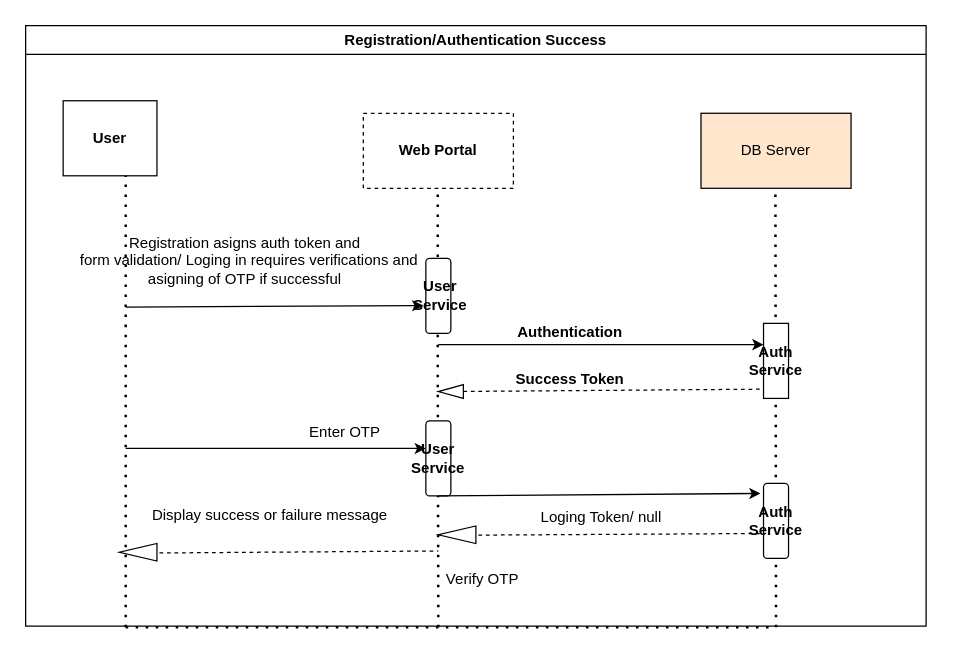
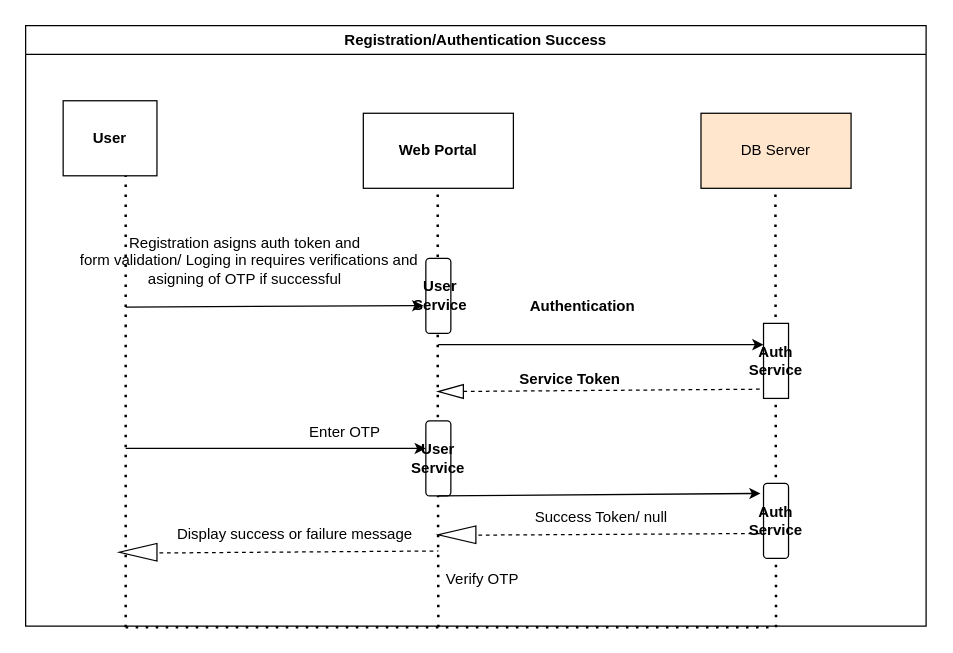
node "Web Portal": style dashed -> solid
node "Authentication": moved (569, 332) -> (582, 307)
node "Success Token": label "Success Token" -> "Service Token"
node "Display success or failure message": moved (269, 516) -> (294, 534)
node "Loging Token/ null": label "Loging Token/ null" -> "Success Token/ null"
